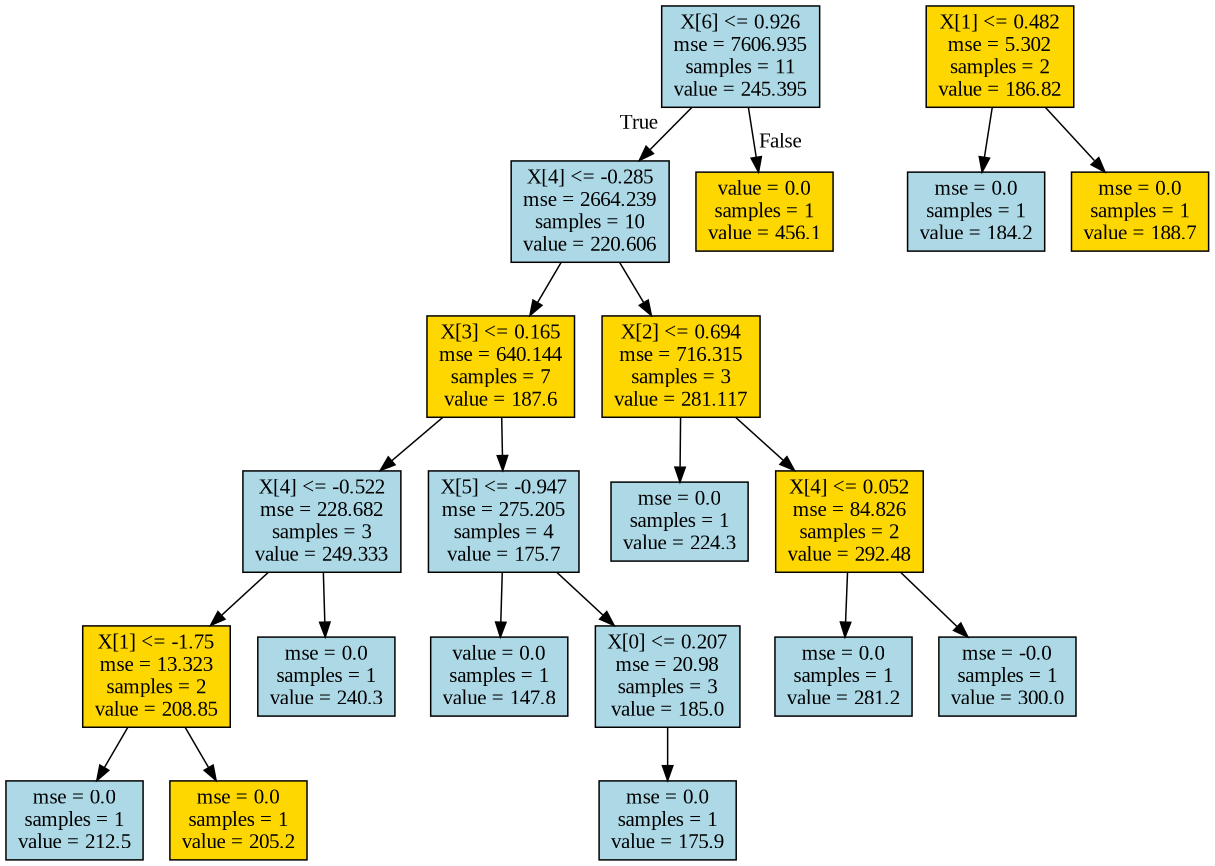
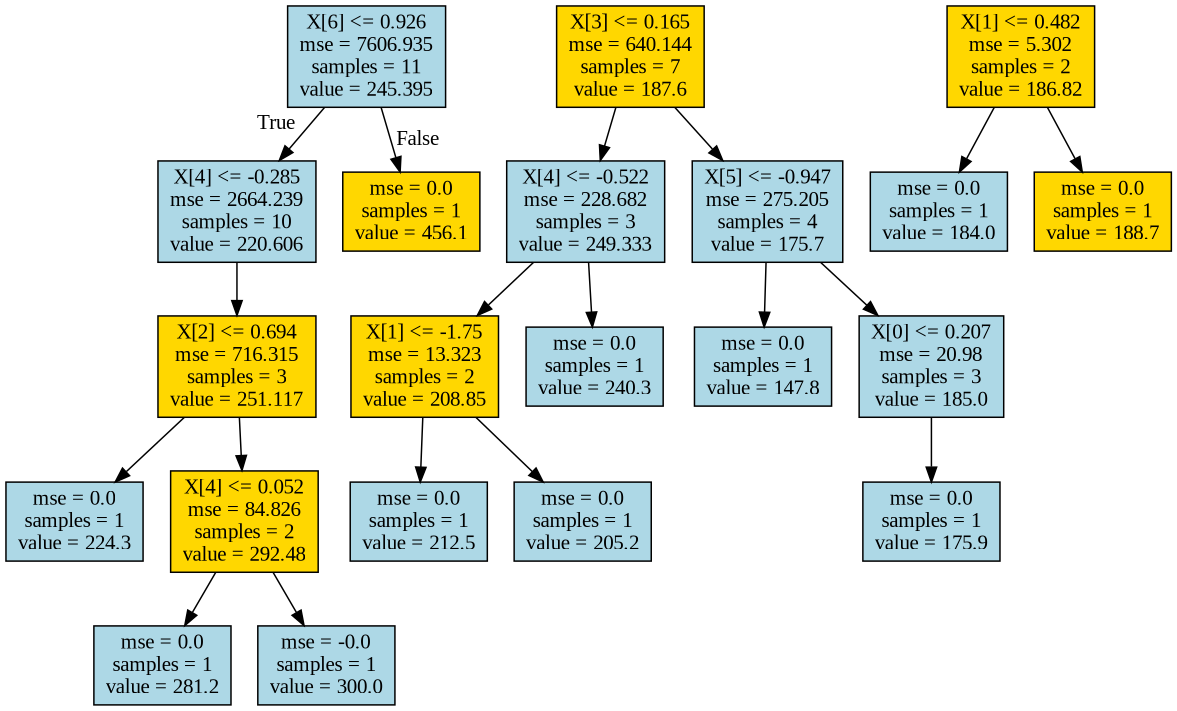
node "value = 0.0 samples = 1 value = 456.1": label "value = 0.0 samples = 1 value = 456.1" -> "mse = 0.0 samples = 1 value = 456.1"
node "mse = 0.0 samples = 1 value = 184.2": label "mse = 0.0 samples = 1 value = 184.2" -> "mse = 0.0 samples = 1 value = 184.0"
edge "X[4] <= -0.285 mse = 2664.239 samples = 10 value = 220.606" -> "X[3] <= 0.165 mse = 640.144 samples = 7 value = 187.6": removed
node "X[2] <= 0.694 mse = 716.315 samples = 3 value = 281.117": label "X[2] <= 0.694 mse = 716.315 samples = 3 value = 281.117" -> "X[2] <= 0.694 mse = 716.315 samples = 3 value = 251.117"
node "value = 0.0 samples = 1 value = 147.8": label "value = 0.0 samples = 1 value = 147.8" -> "mse = 0.0 samples = 1 value = 147.8"
node "mse = 0.0 samples = 1 value = 205.2": fillcolor gold -> lightblue
